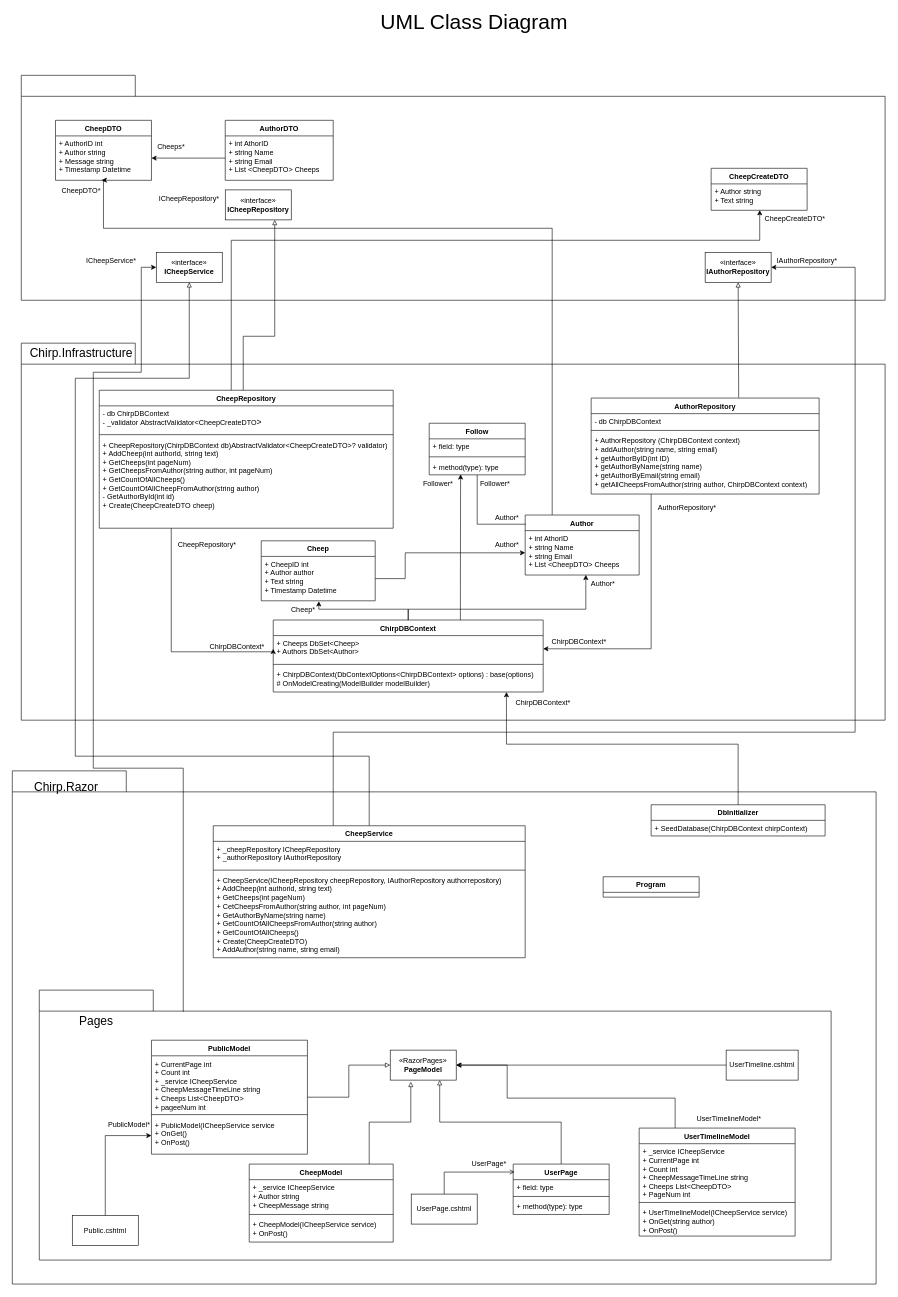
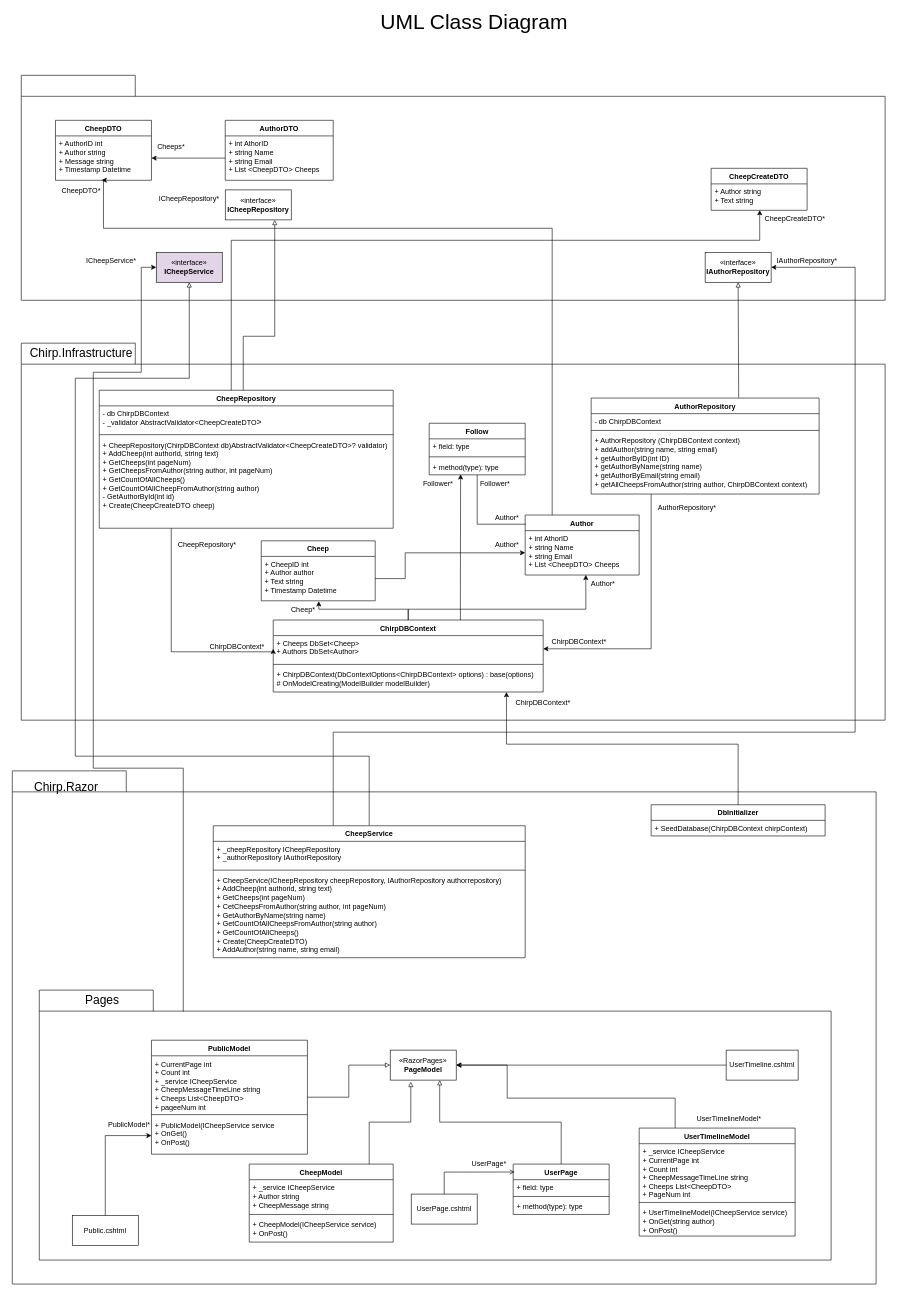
node "«interface» ICheepService": fillcolor #ffffff -> #e1d5e7
node "Program": removed
node "Pages": moved (96, 1020) -> (102, 999)
